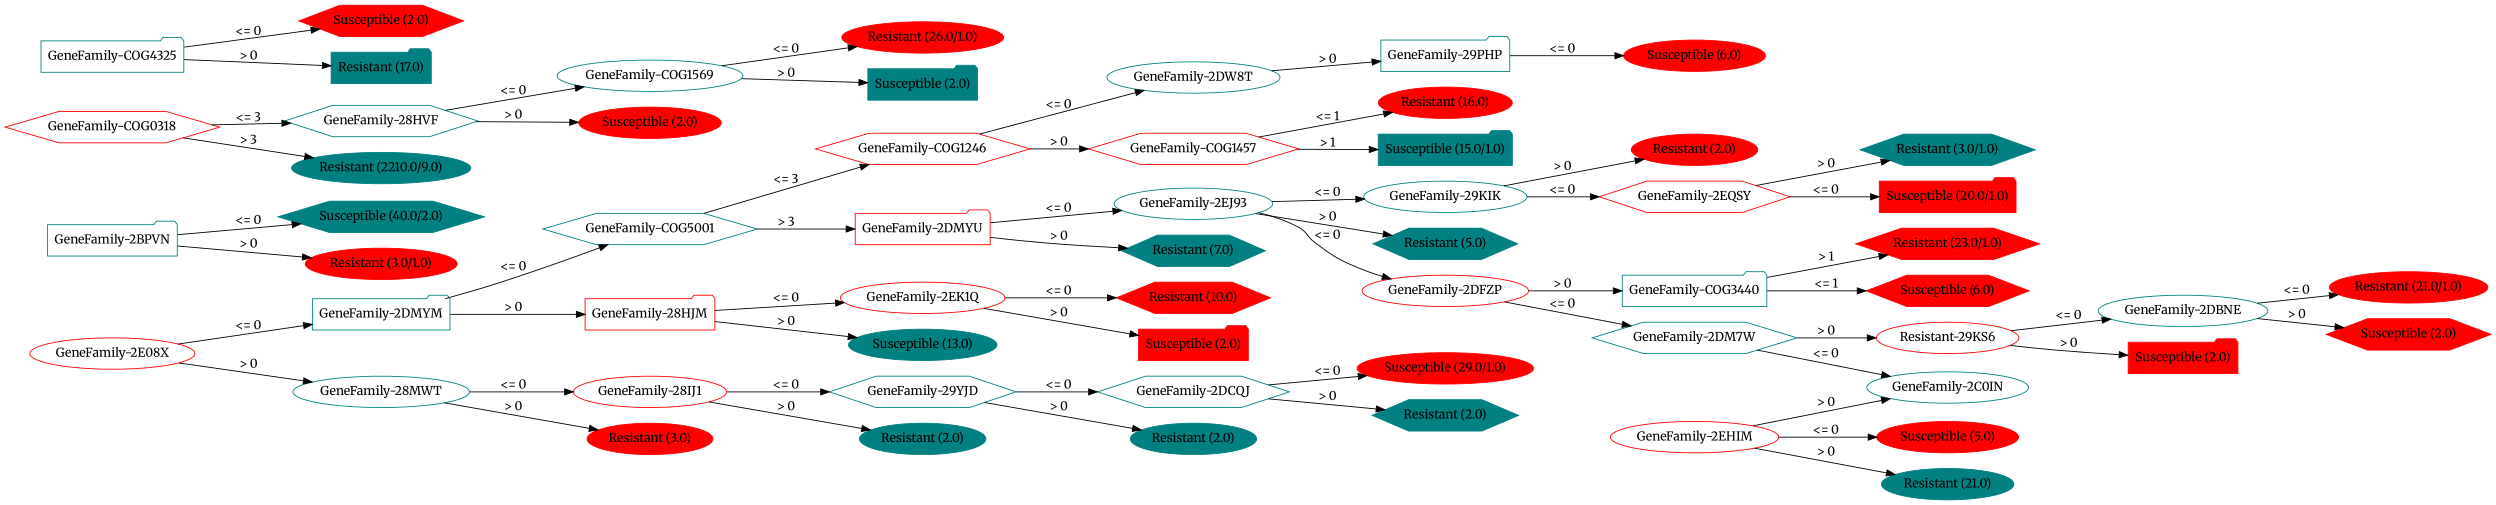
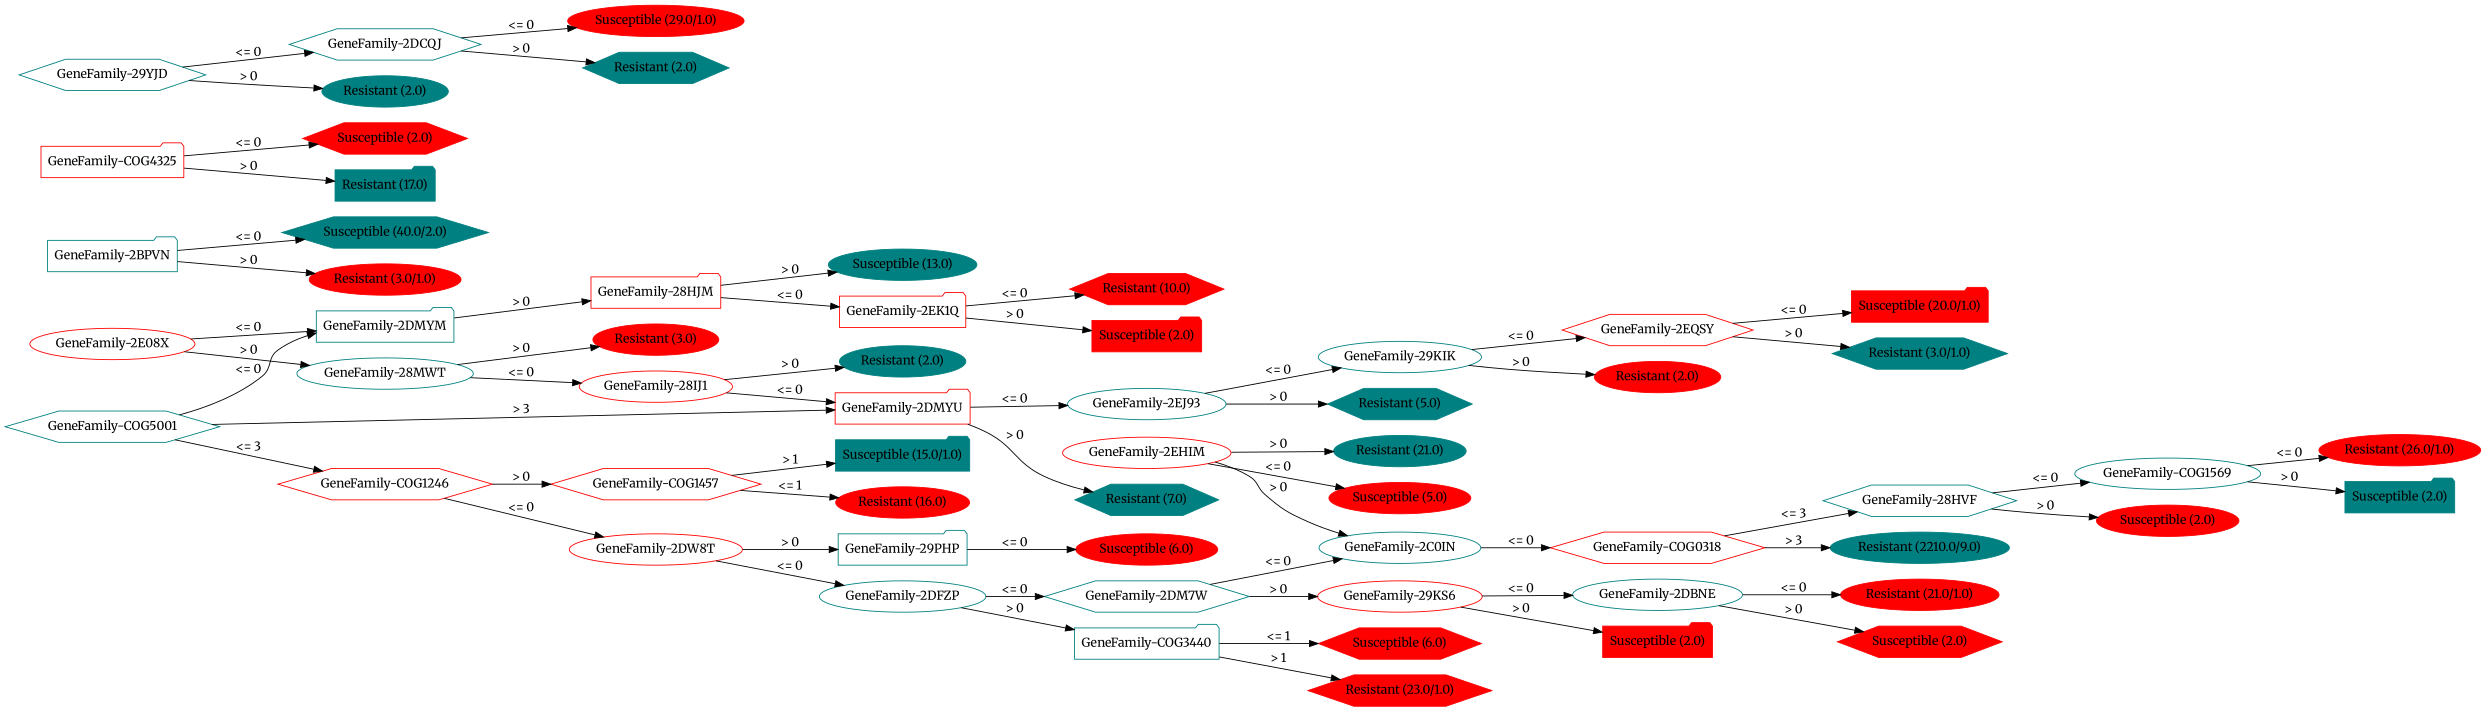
node "GeneFamily-COG4325": color teal -> red
node "GeneFamily-2DW8T": color teal -> red
edge "GeneFamily-2EJ93" -> "GeneFamily-2DFZP": now "GeneFamily-2DW8T" -> "GeneFamily-2DFZP"
edge "GeneFamily-2DMYM" -> "GeneFamily-COG5001": reversed
node "GeneFamily-2DFZP": color red -> teal
node "GeneFamily-2EK1Q": shape ellipse -> folder
node "Resistant-29KS6": label "Resistant-29KS6" -> "GeneFamily-29KS6"
edge "GeneFamily-28IJ1" -> "GeneFamily-29YJD": now "GeneFamily-28IJ1" -> "GeneFamily-2DMYU"
edge "GeneFamily-2C0IN" -> "GeneFamily-COG0318": added, label "<= 0"
